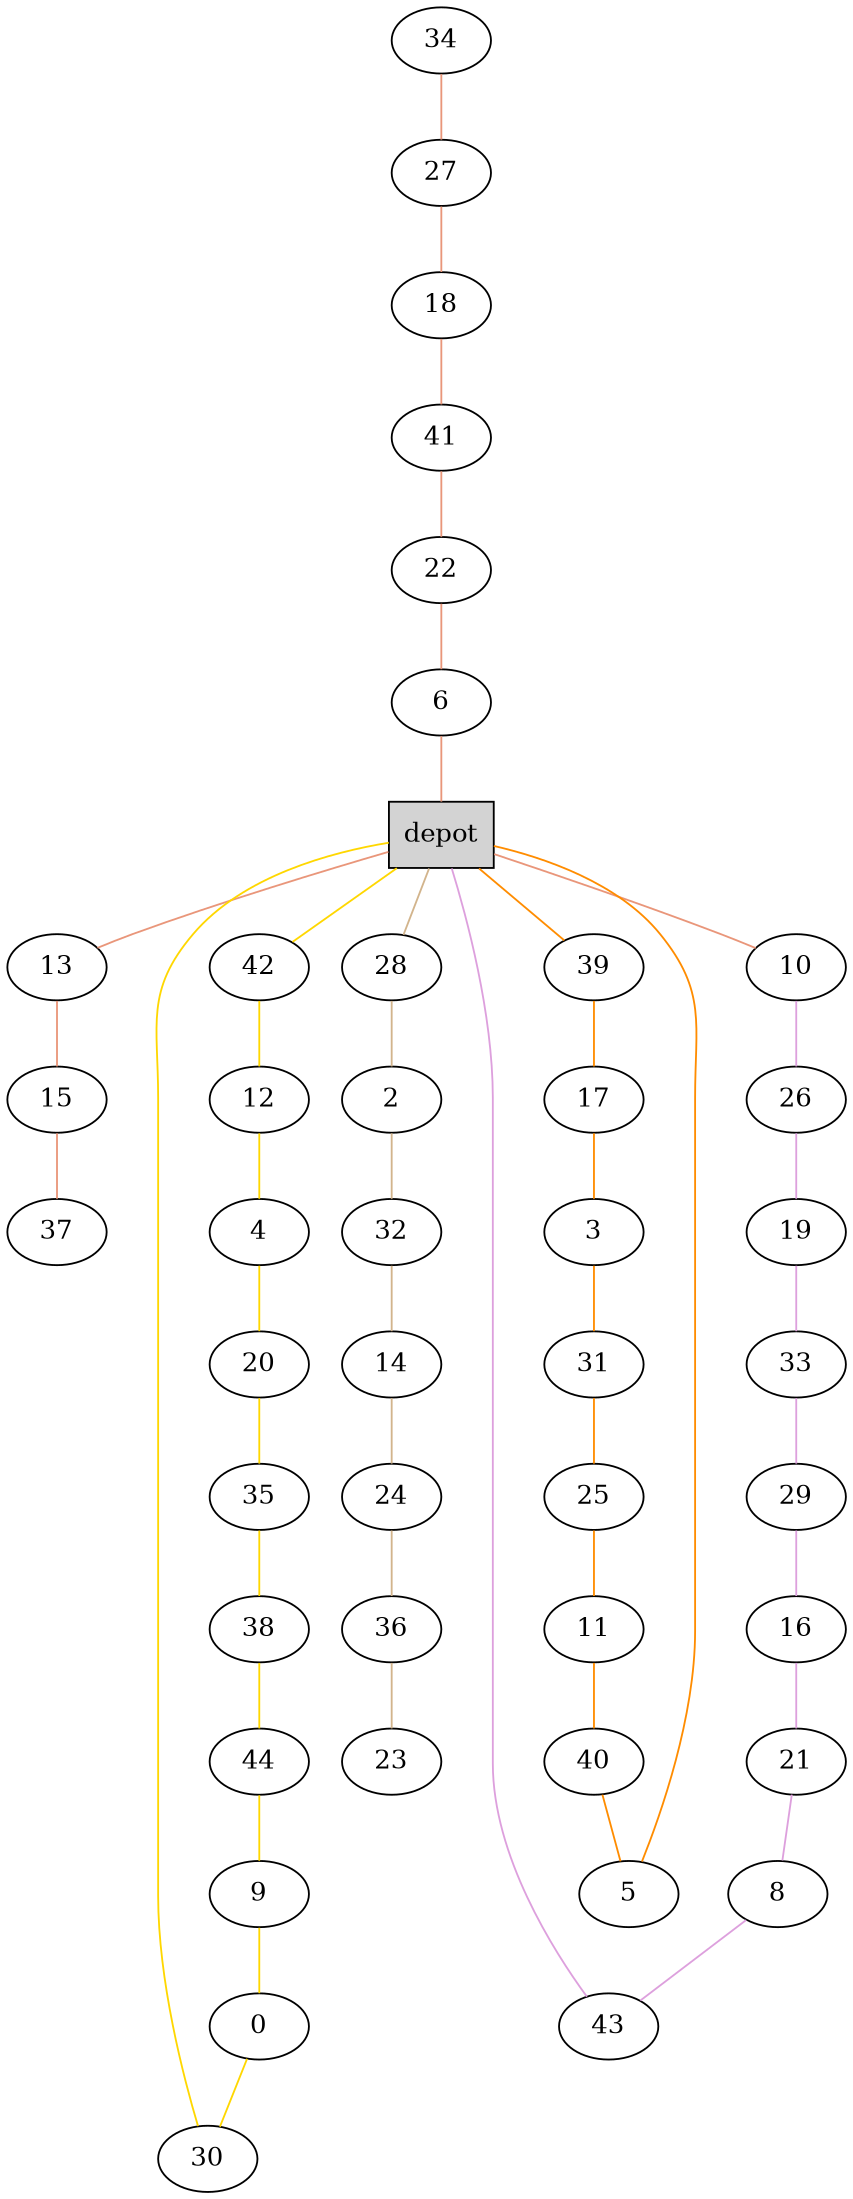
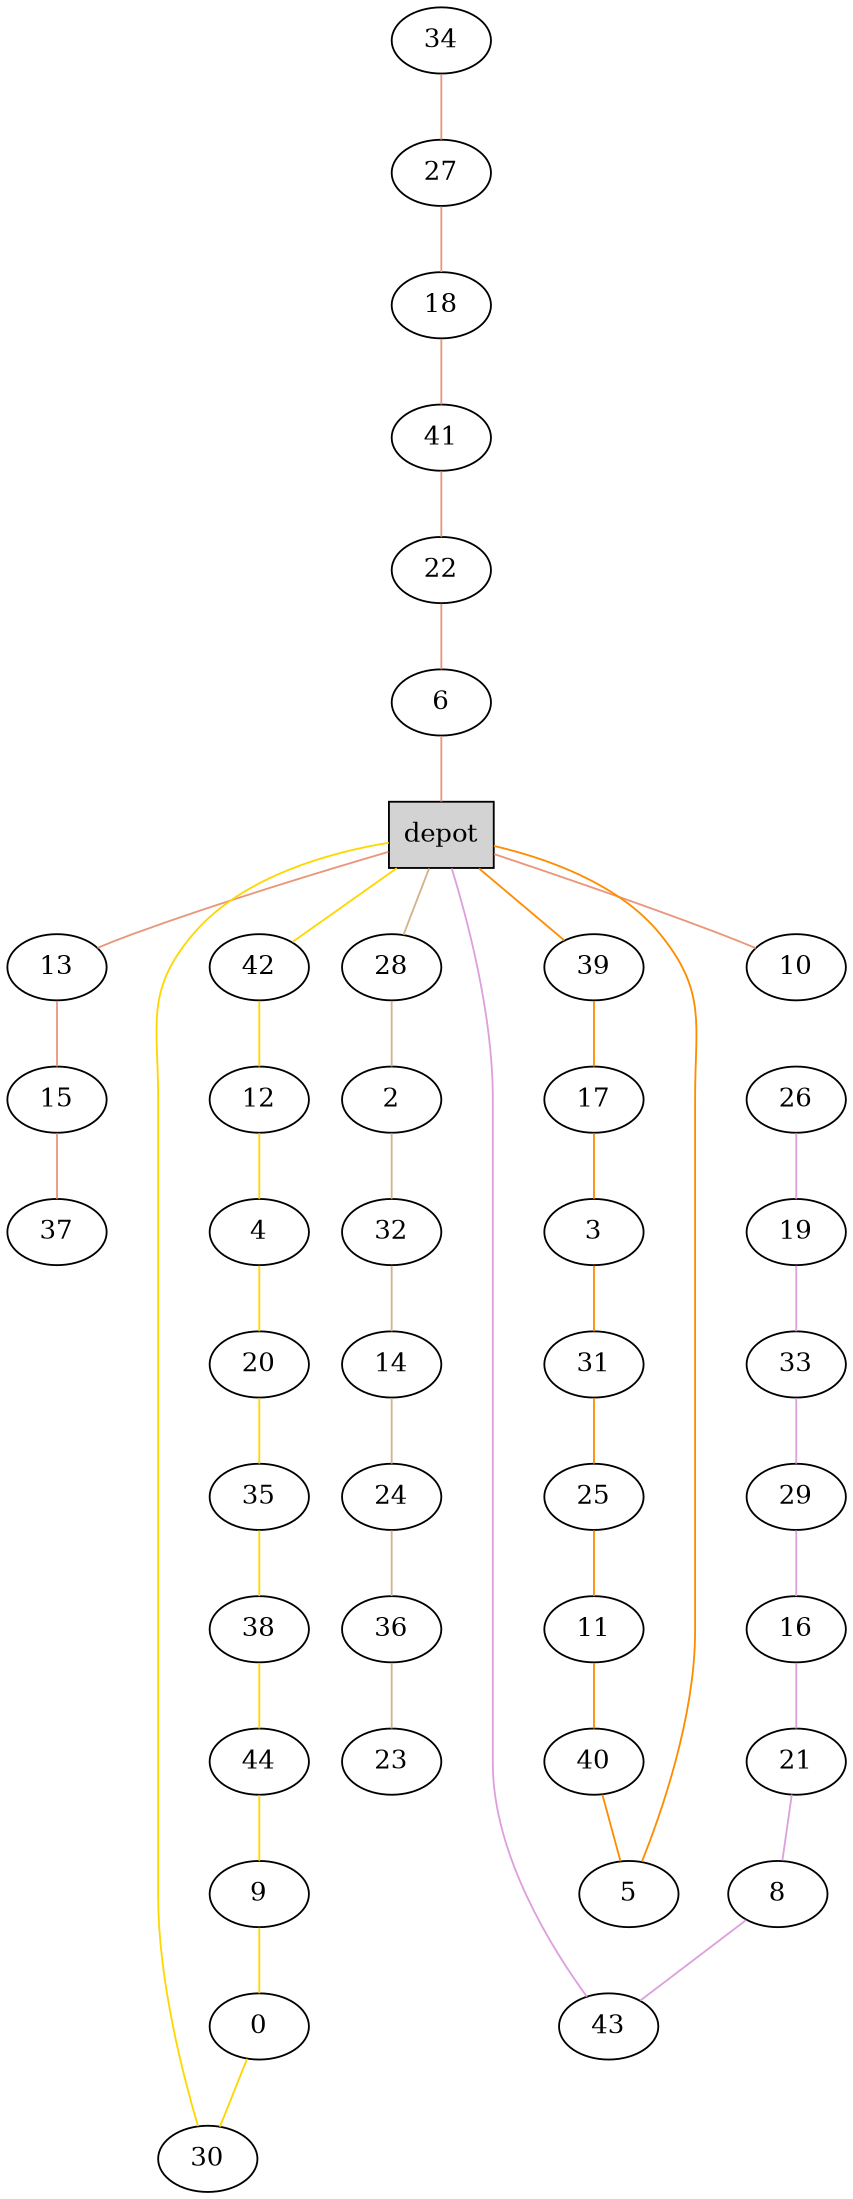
edge "10" -- "26": removed
